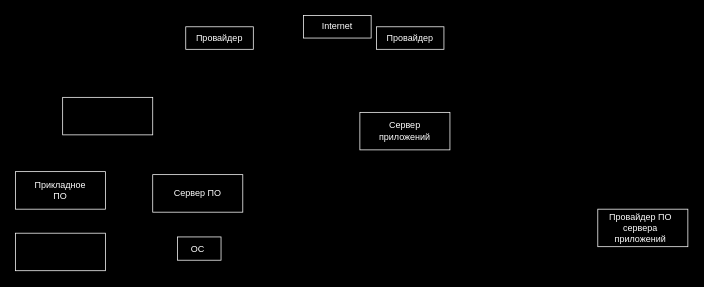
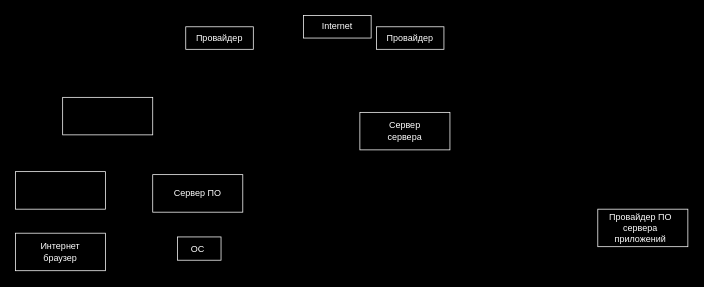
node "Сервер приложений": label "Сервер приложений" -> "Сервер сервера"
node "Прикладное ПО": removed
node "Интернет браузер": added
